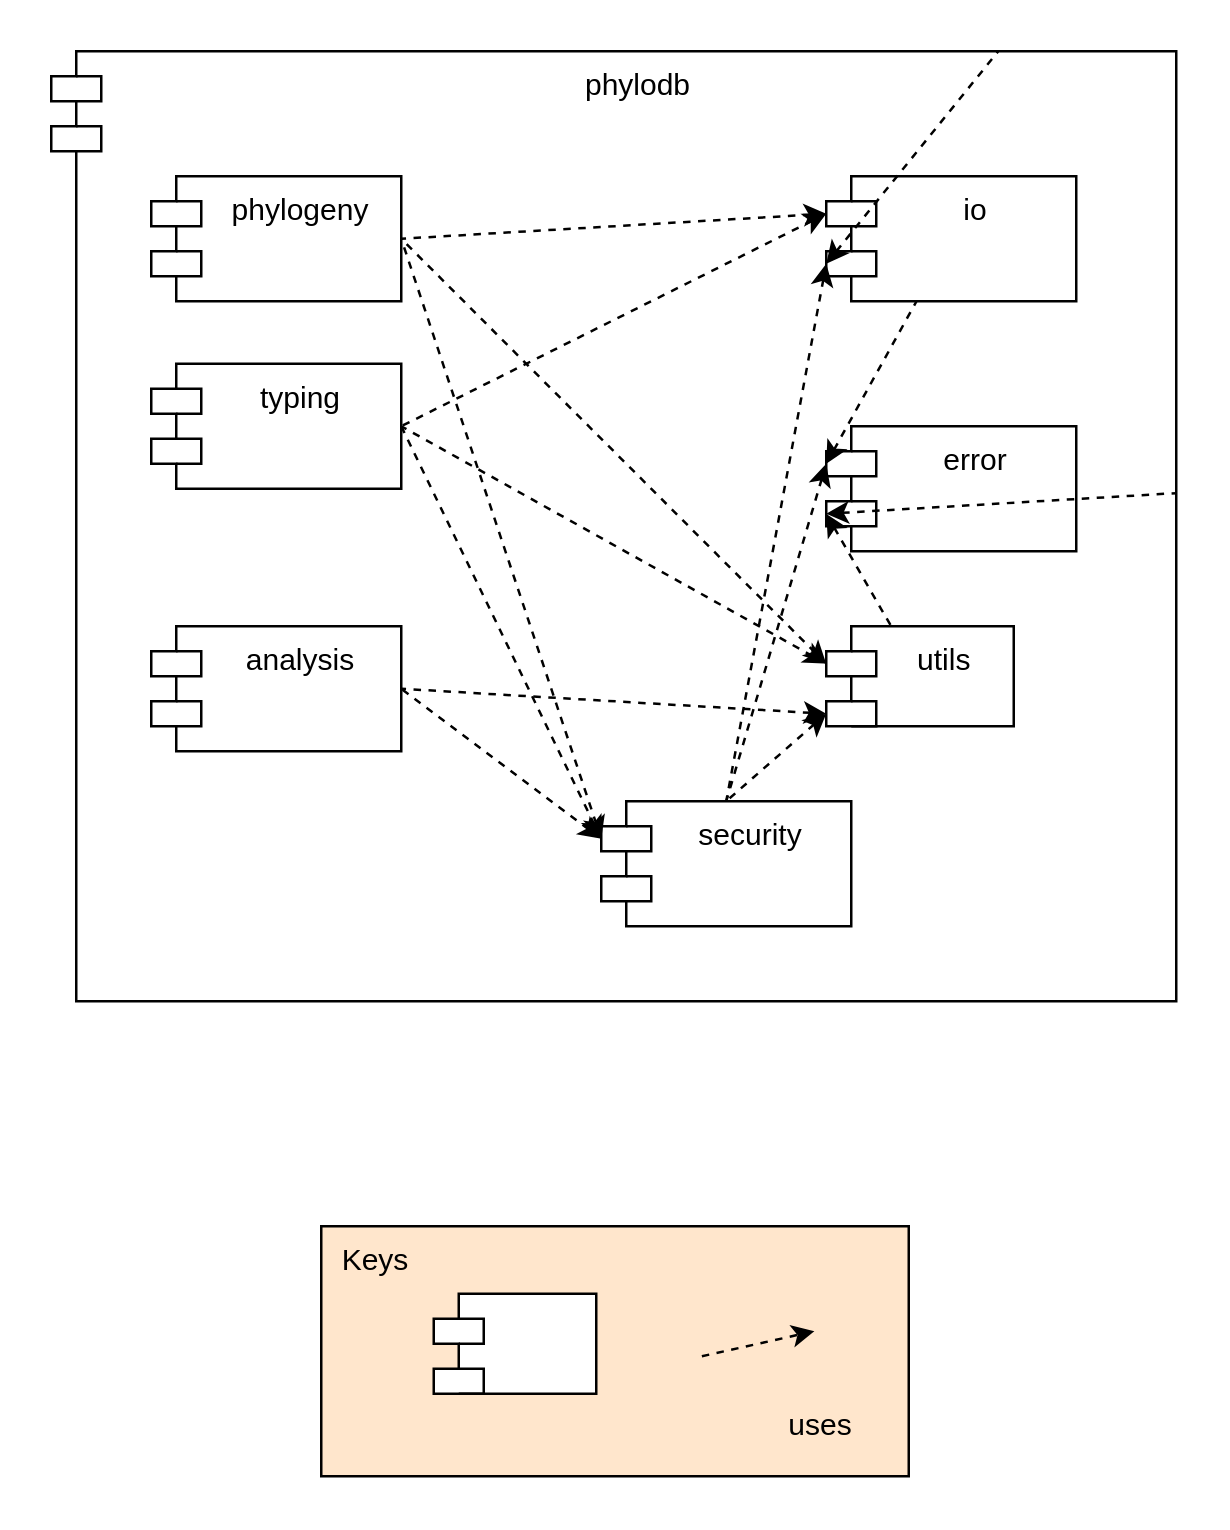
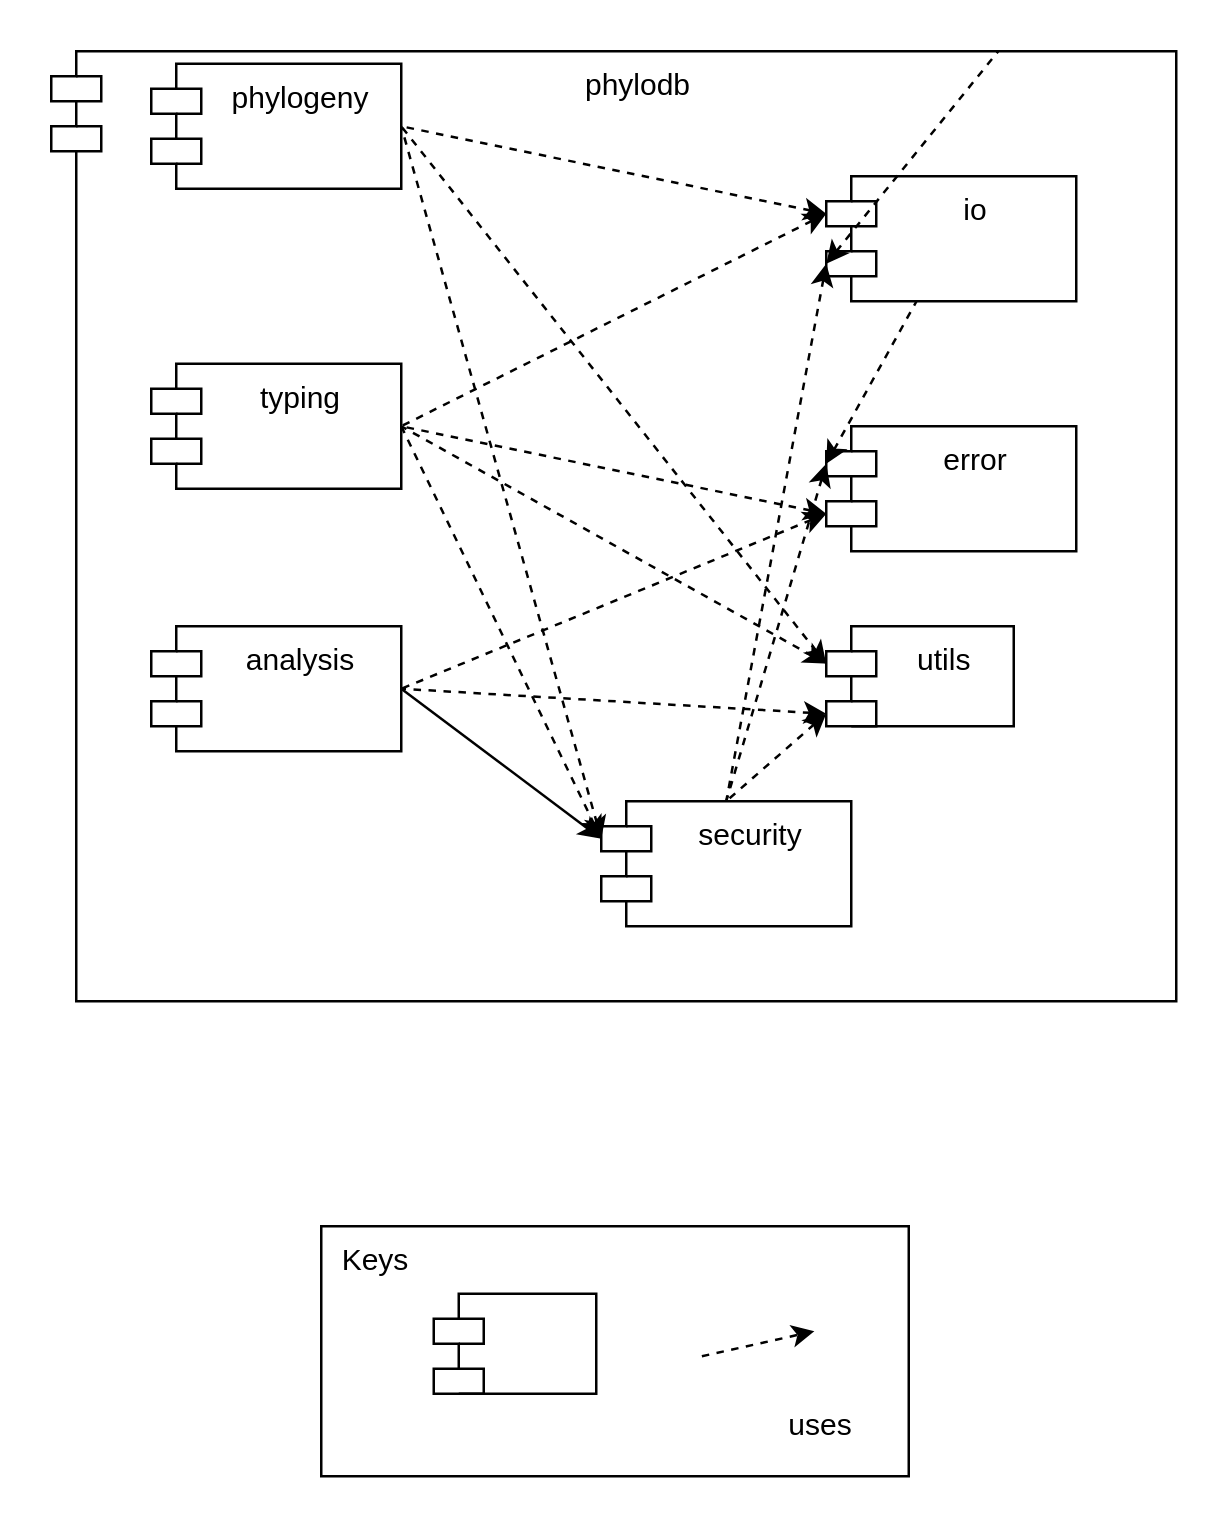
node "phylogeny": moved (276, 239) -> (276, 126)
edge "phylodb" -> "error": now "typing" -> "error"
edge "utils" -> "error": now "analysis" -> "error"
edge "analysis" -> "security": style dashed -> solid
node "Keys": fillcolor #ffe6cc -> #ffffff
